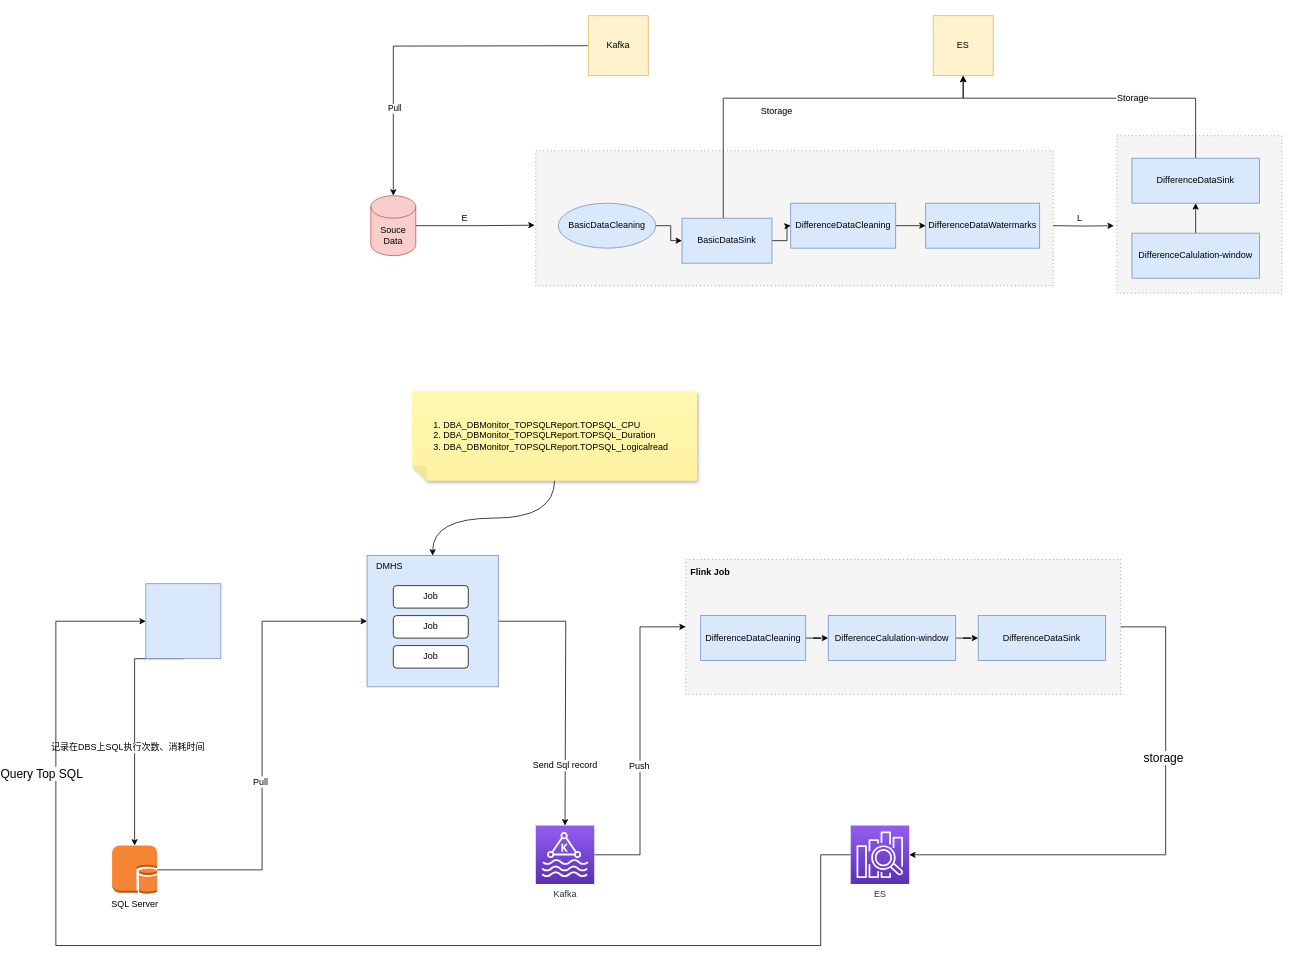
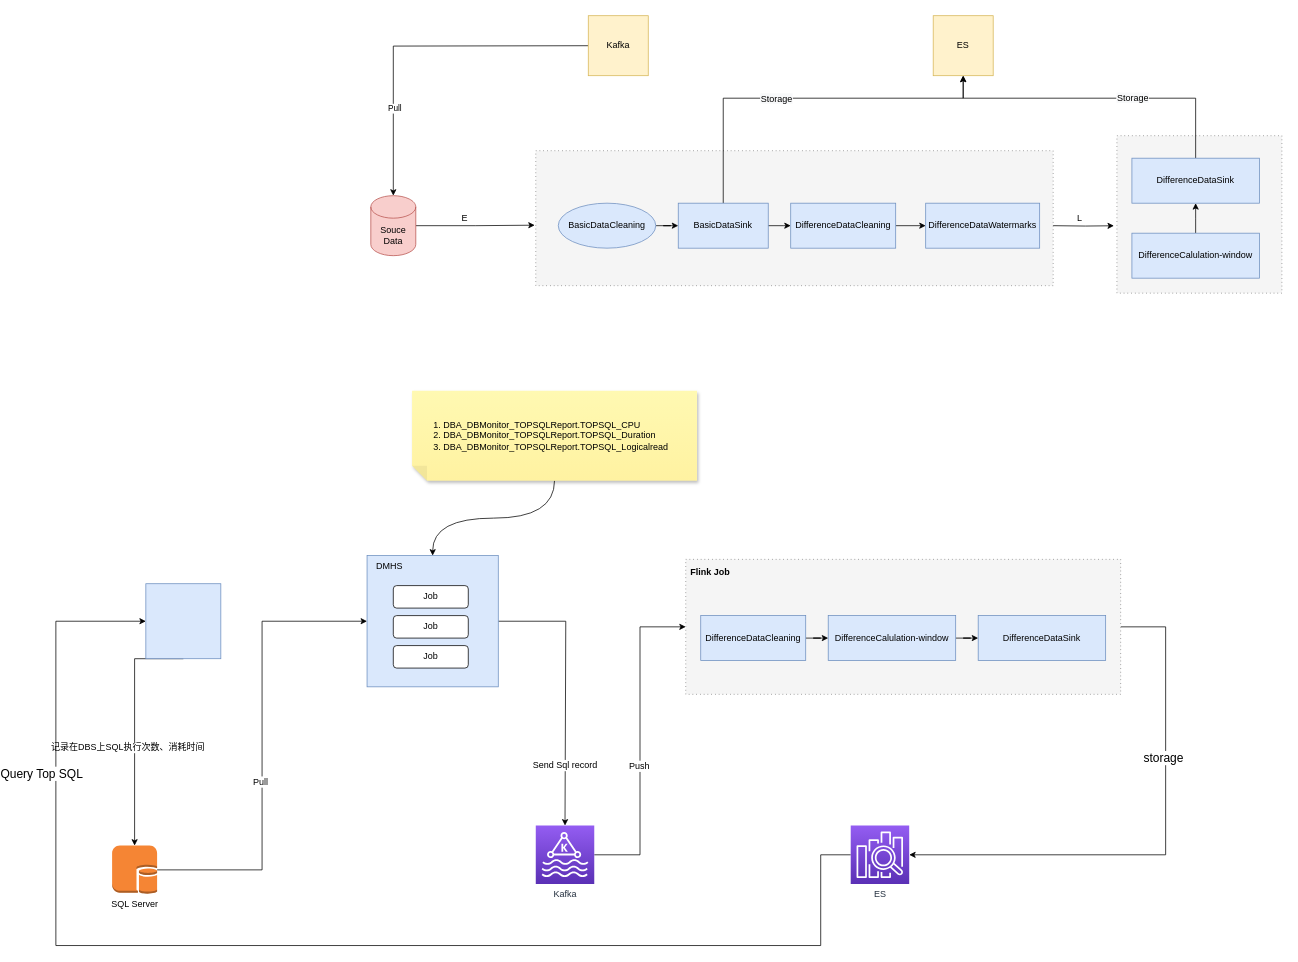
node "BasicDataSink": moved (727, 240) -> (723, 225)
